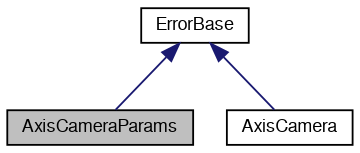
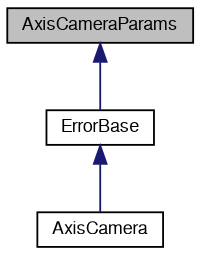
edge "AxisCameraParams" -> "ErrorBase": reversed
